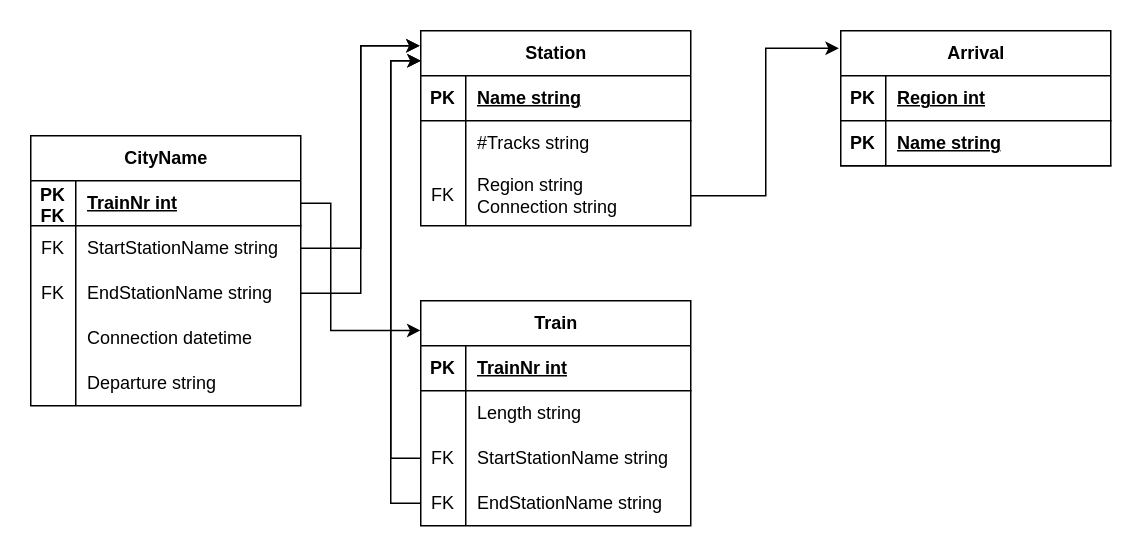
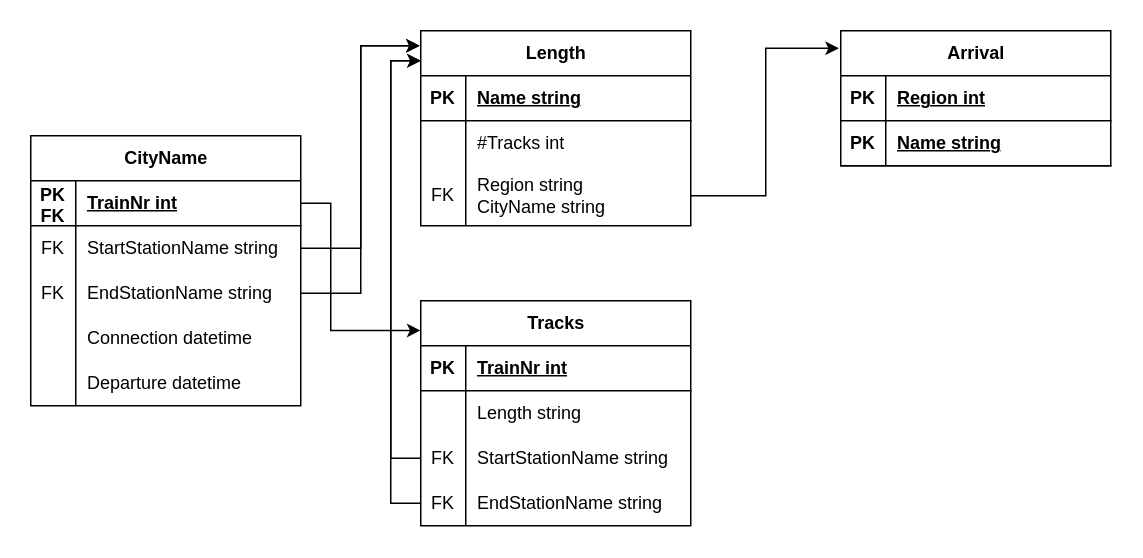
node "Station": label "Station" -> "Length"
node "#Tracks string": label "#Tracks string" -> "#Tracks int"
node "Region string Connection string": label "Region string Connection string" -> "Region string CityName string"
node "Train": label "Train" -> "Tracks"
node "Departure string": label "Departure string" -> "Departure datetime"
